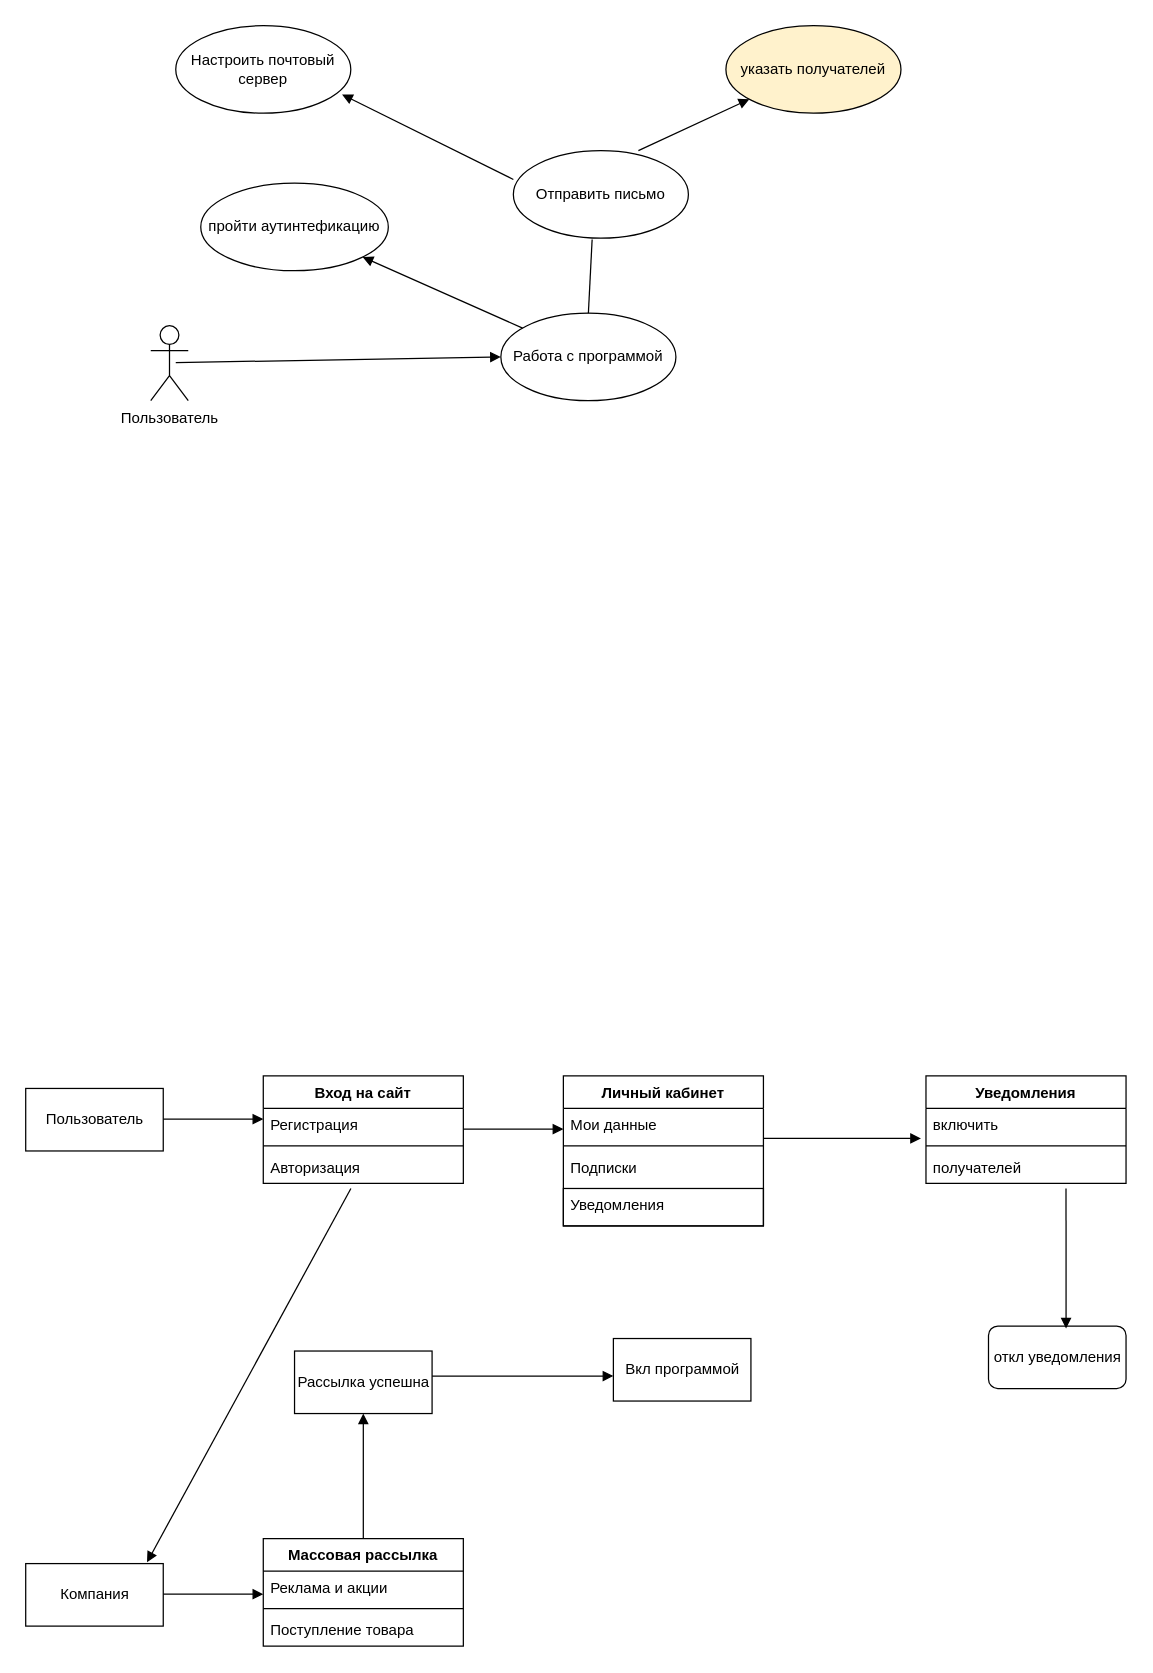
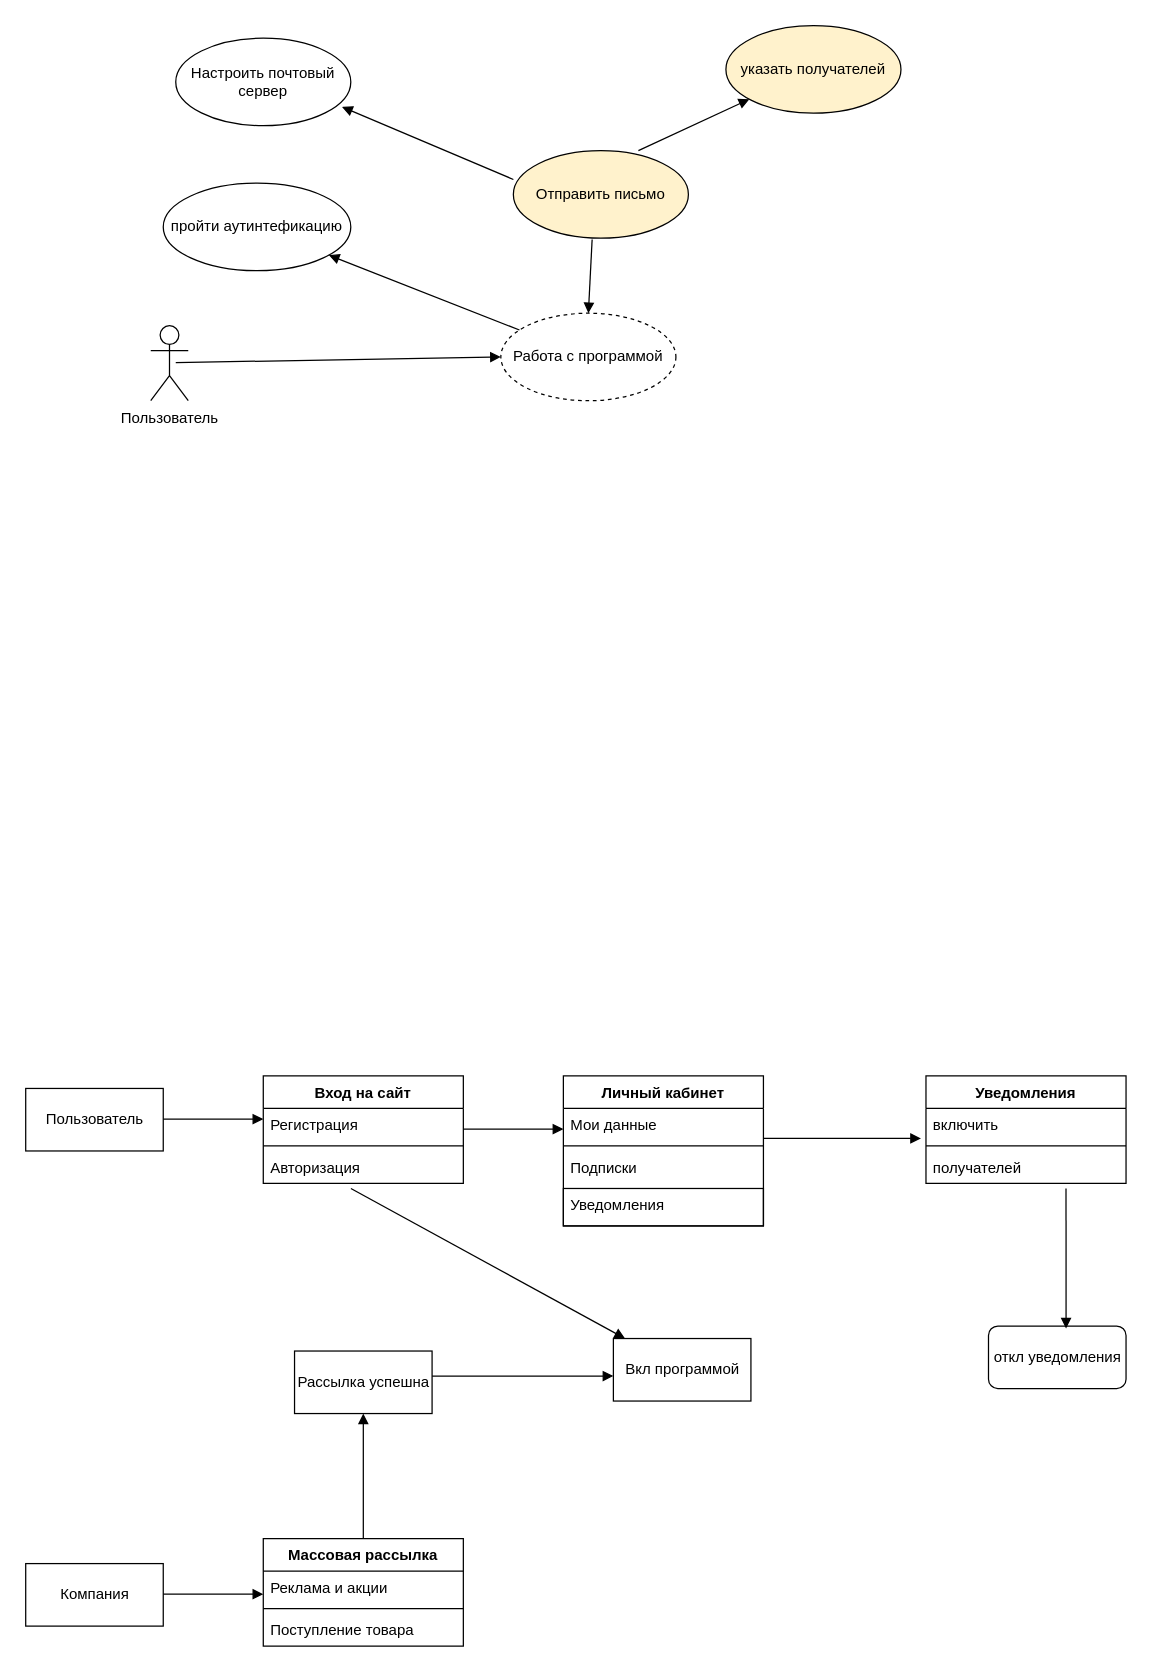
node "Настроить почтовый сервер": moved (263, 69) -> (263, 82)
node "Отправить письмо": fillcolor #ffffff -> #fff2cc
node "пройти аутинтефикацию": moved (294, 227) -> (257, 227)
edge "Отправить письмо" -- "Работа с программой": arrowhead none -> block
node "Работа с программой": style solid -> dashed
edge "Авторизация" -> "Компания": now "Авторизация" -> "Вкл программой"
